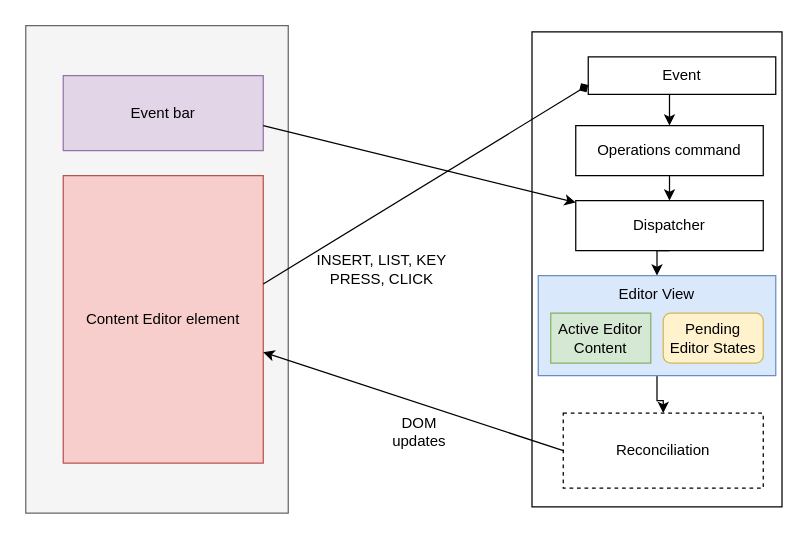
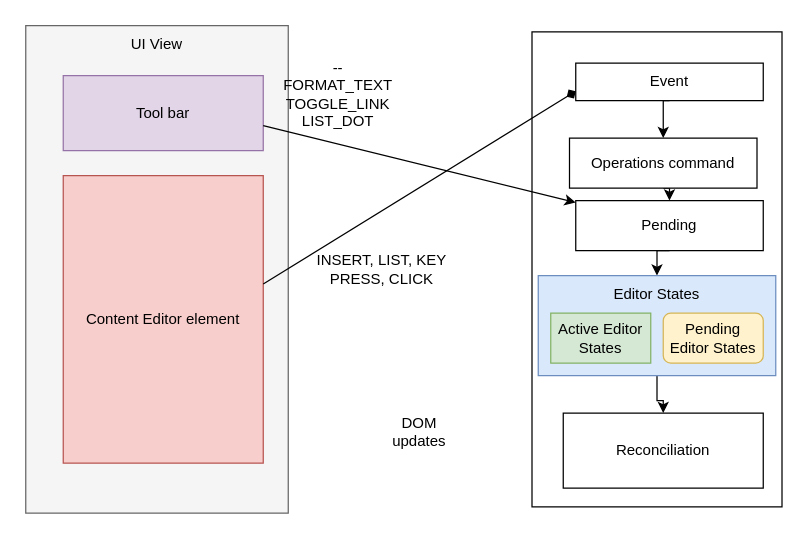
node "UI View": added
node "Event": moved (682, 76) -> (669, 82)
node "--FORMAT_TEXT TOGGLE_LINK LIST_DOT": added
node "Event bar": label "Event bar" -> "Tool bar"
node "Operations command": moved (669, 151) -> (663, 163)
node "Dispatcher": label "Dispatcher" -> "Pending"
node "Editor View": label "Editor View" -> "Editor States"
node "Active Editor Content": label "Active Editor Content" -> "Active Editor States"
edge "Reconciliation" -> "Content Editor element": removed
node "Reconciliation": style dashed -> solid
